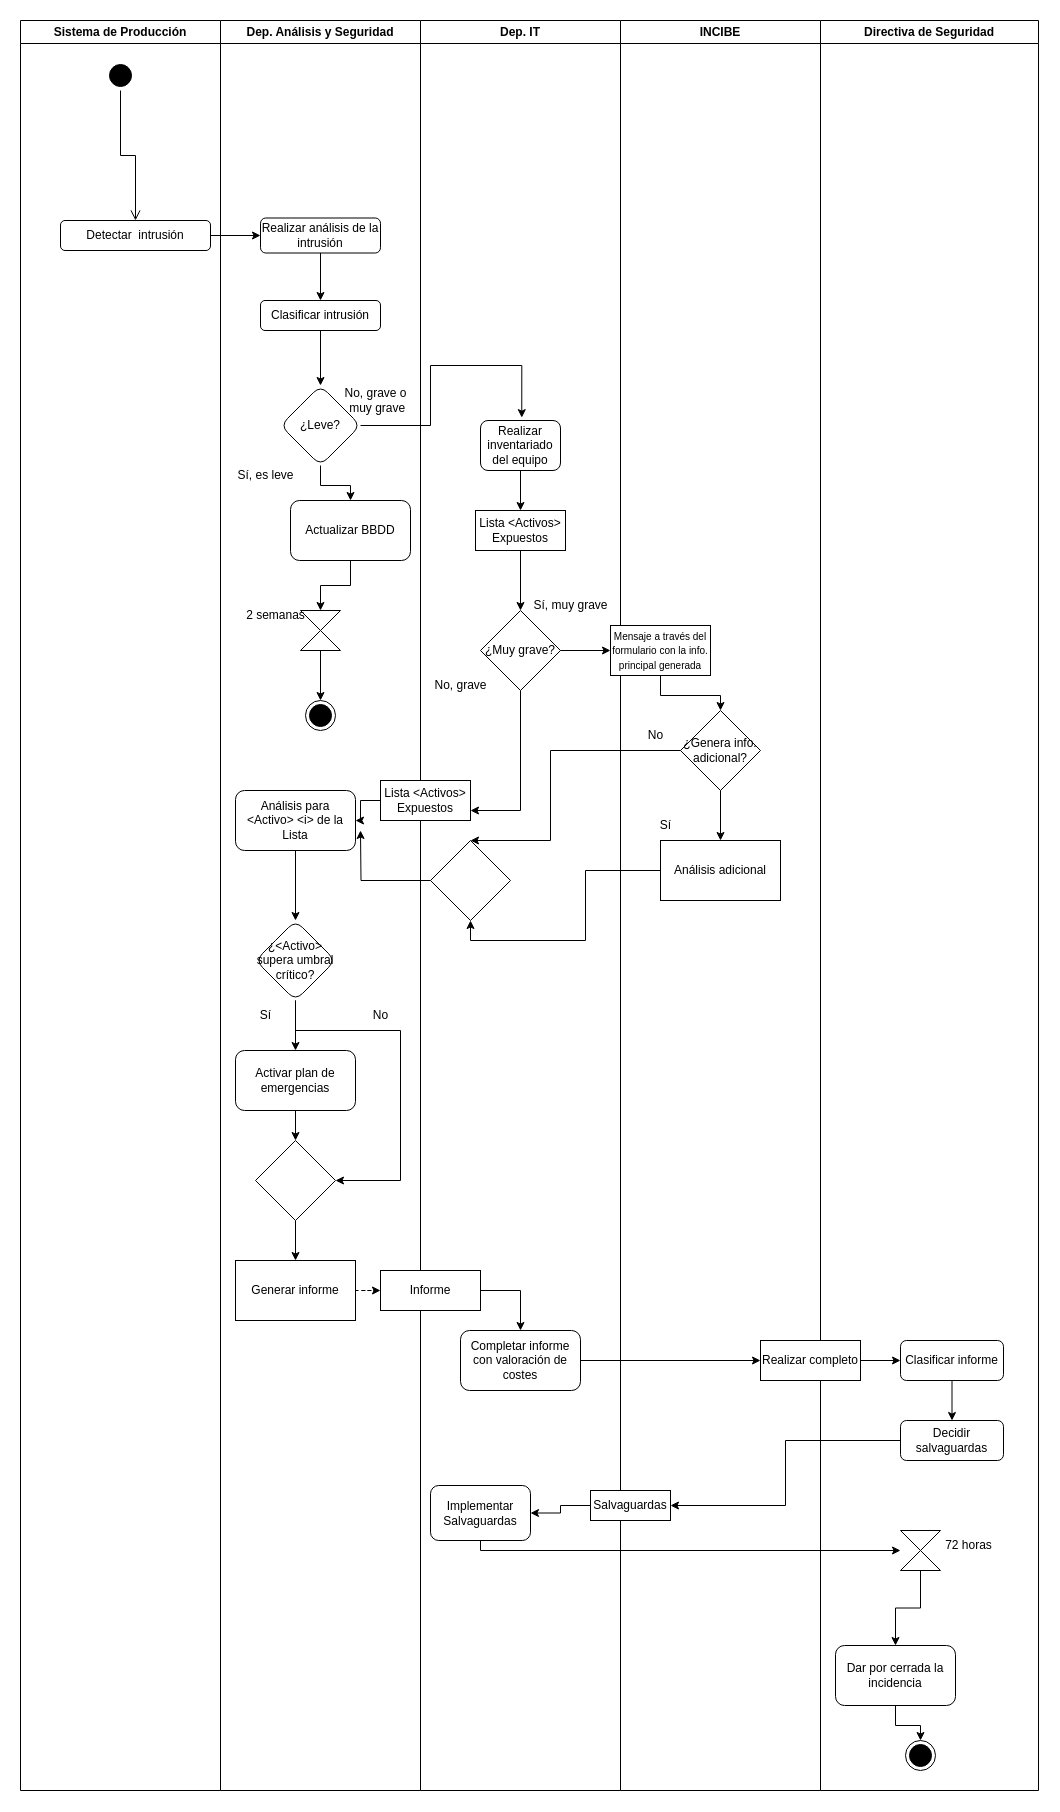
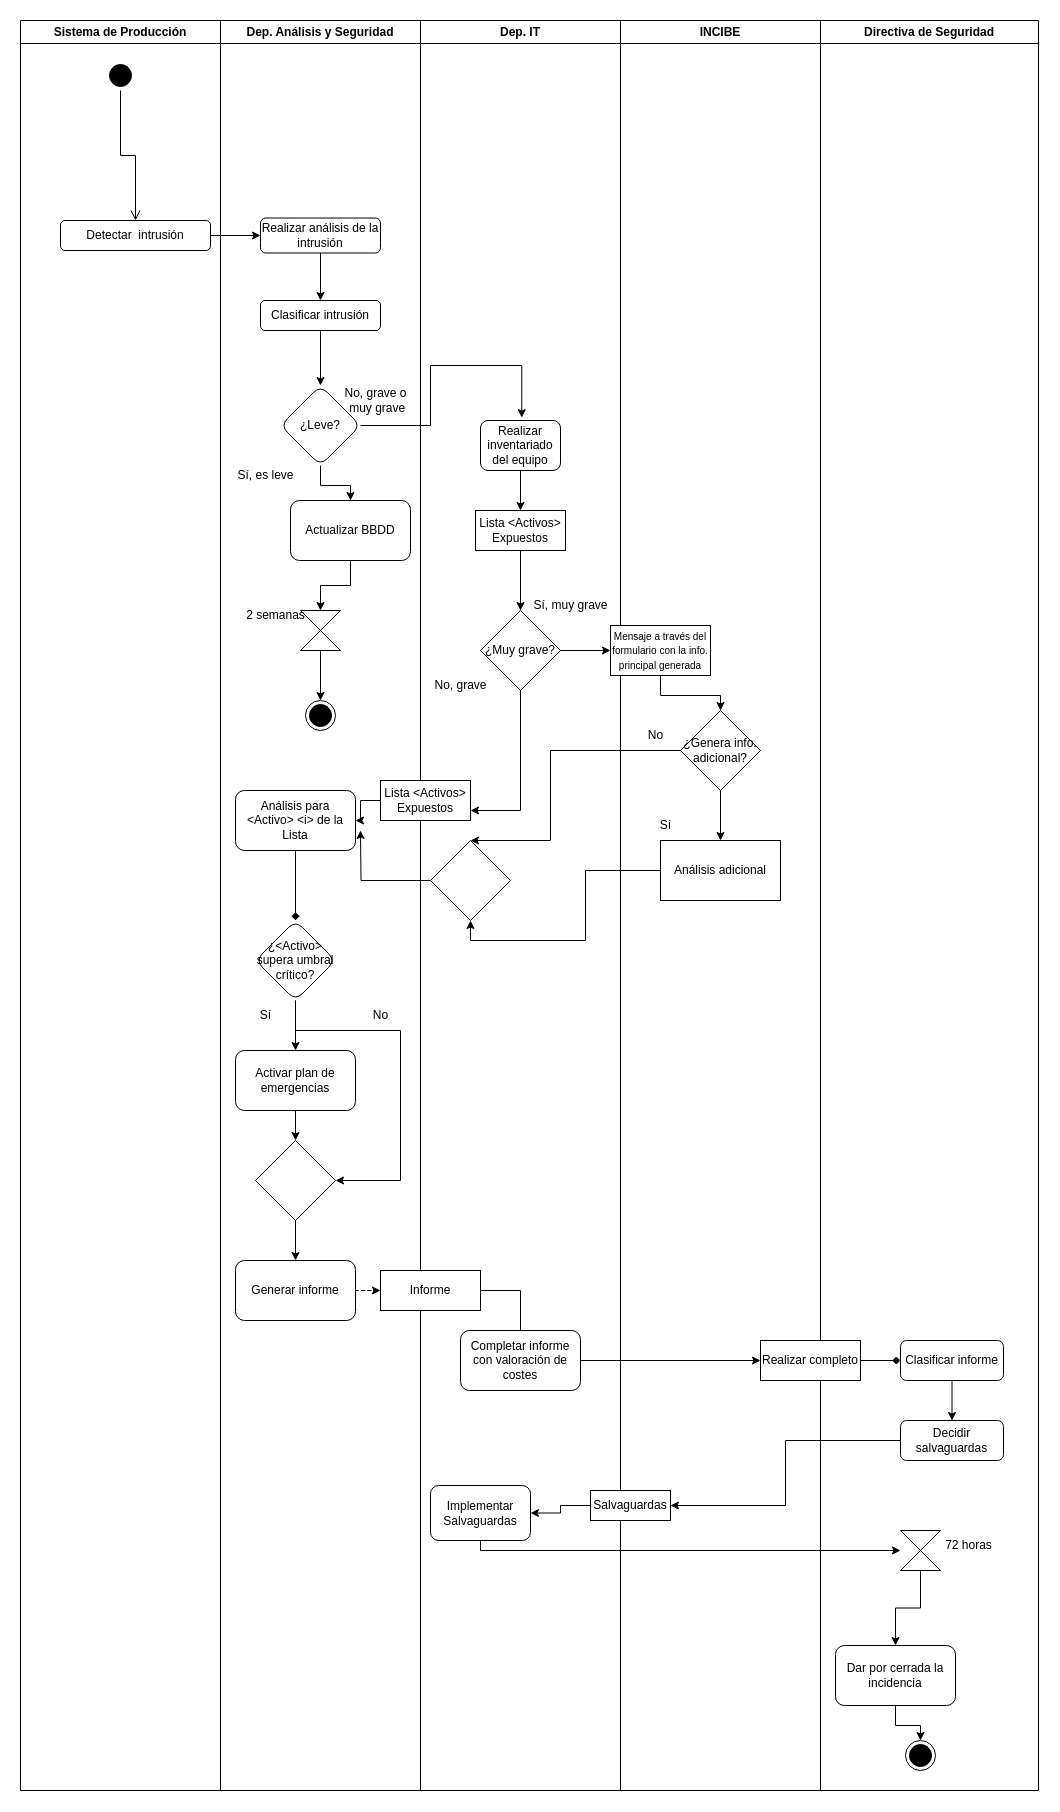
edge "Análisis para <Activo> <i> de la Lista" -> "¿<Activo> supera umbral crítico?": arrowhead classic -> diamond
node "Generar informe": shape rectangle -> rounded rectangle
edge "Informe" -> "Completar informe con valoración de costes": arrowhead classic -> none
edge "Realizar completo" -> "Clasificar informe": arrowhead classic -> diamond
